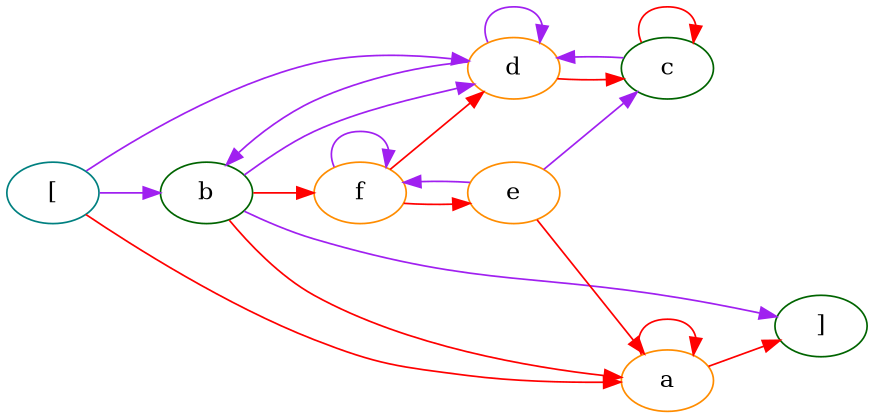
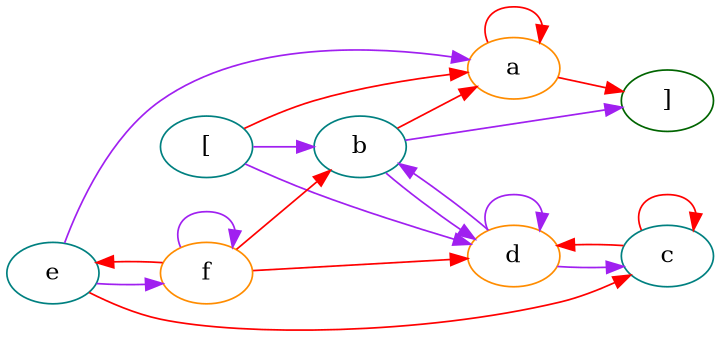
edge "c" -> "d": color purple -> red
node "c": color darkgreen -> teal
edge "d" -> "c": color red -> purple
edge "e" -> "c": color purple -> red
node "b": color darkgreen -> teal
edge "b" -> "f": reversed
node "e": color darkorange -> teal
edge "e" -> "a": color red -> purple
